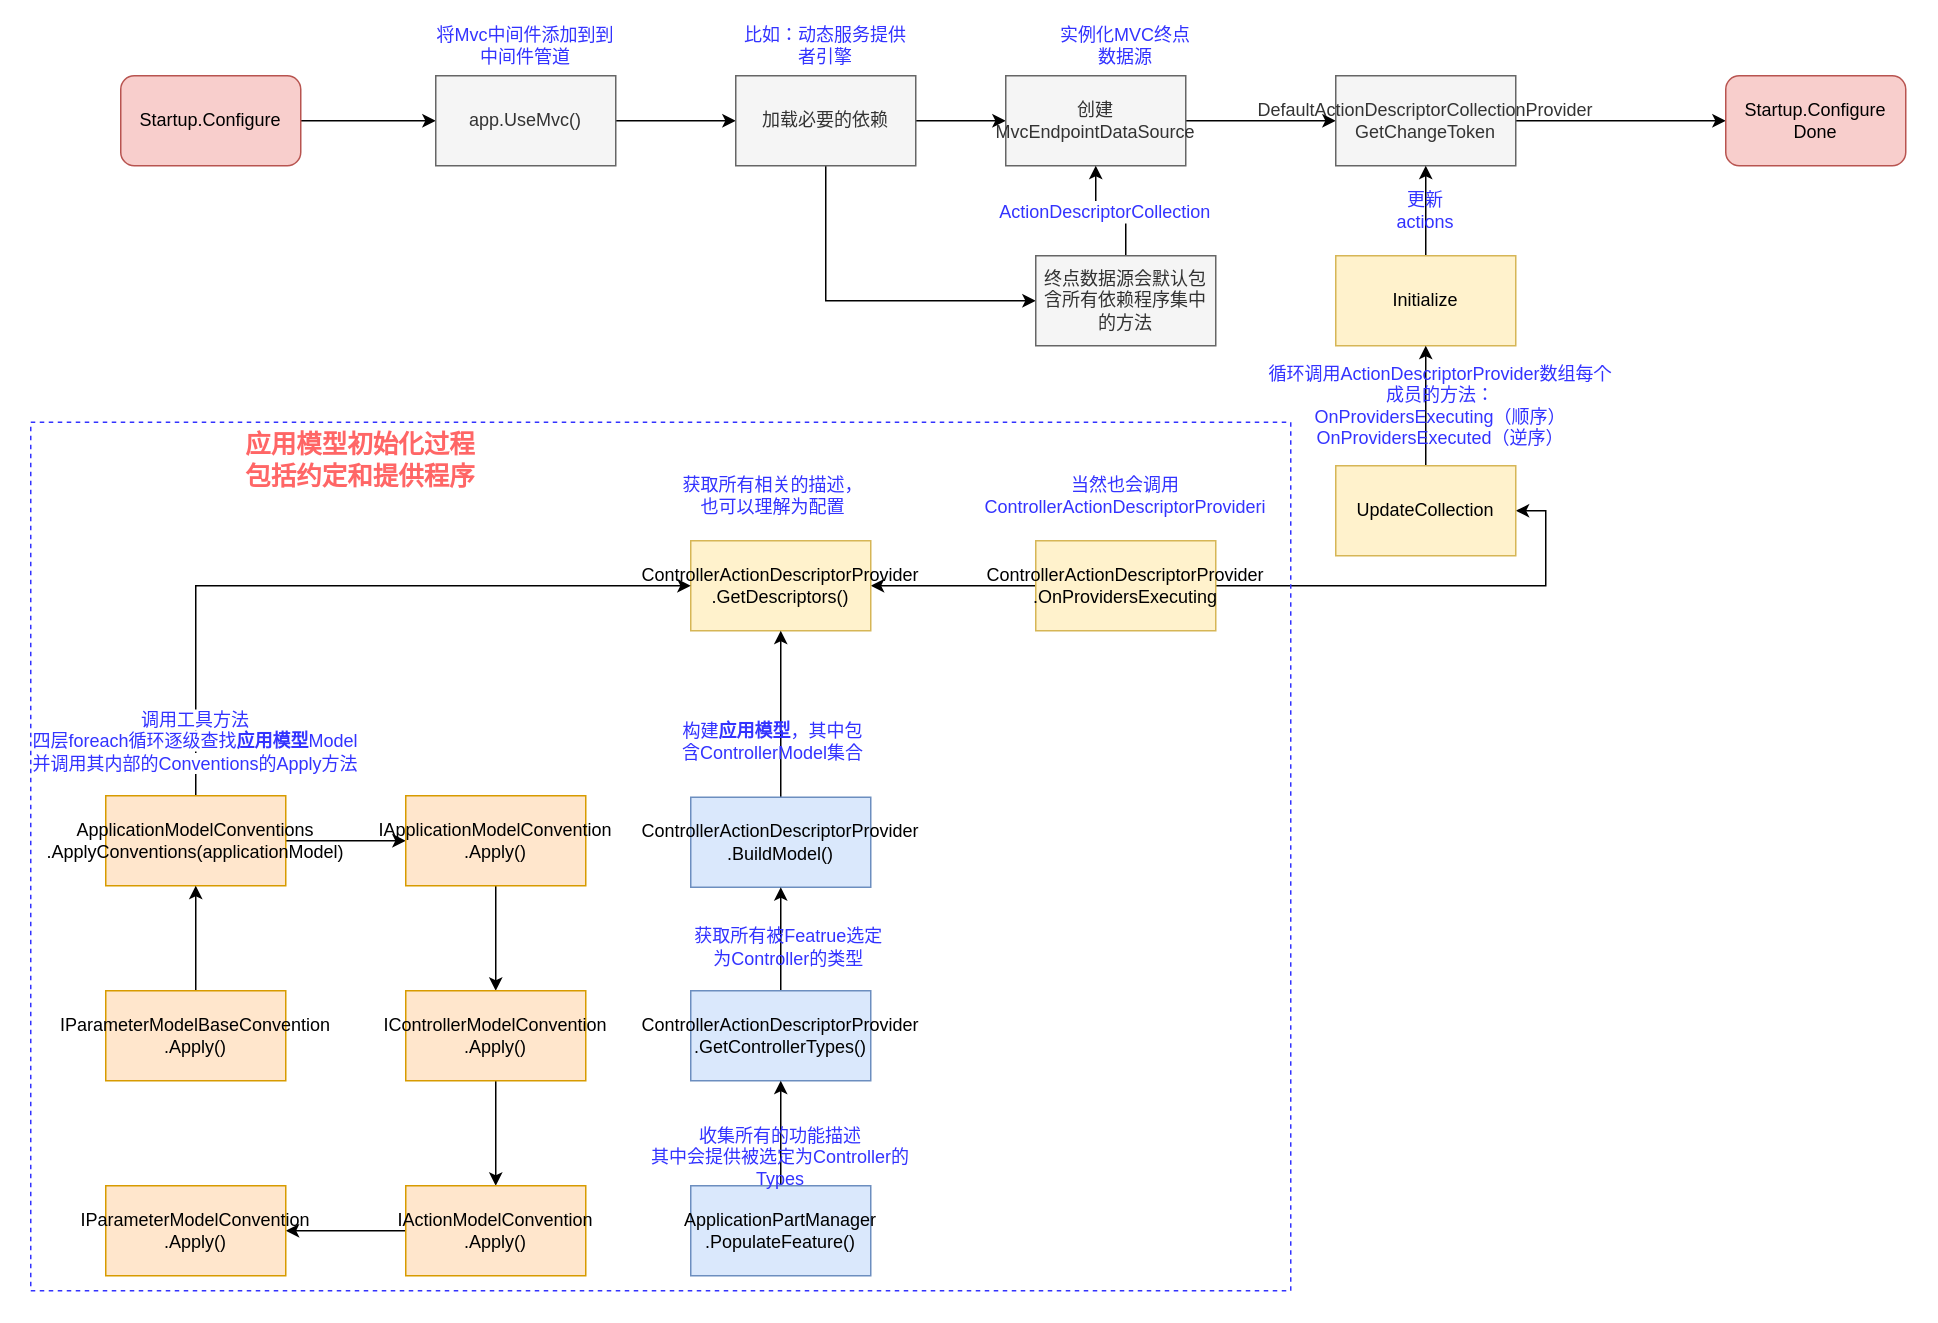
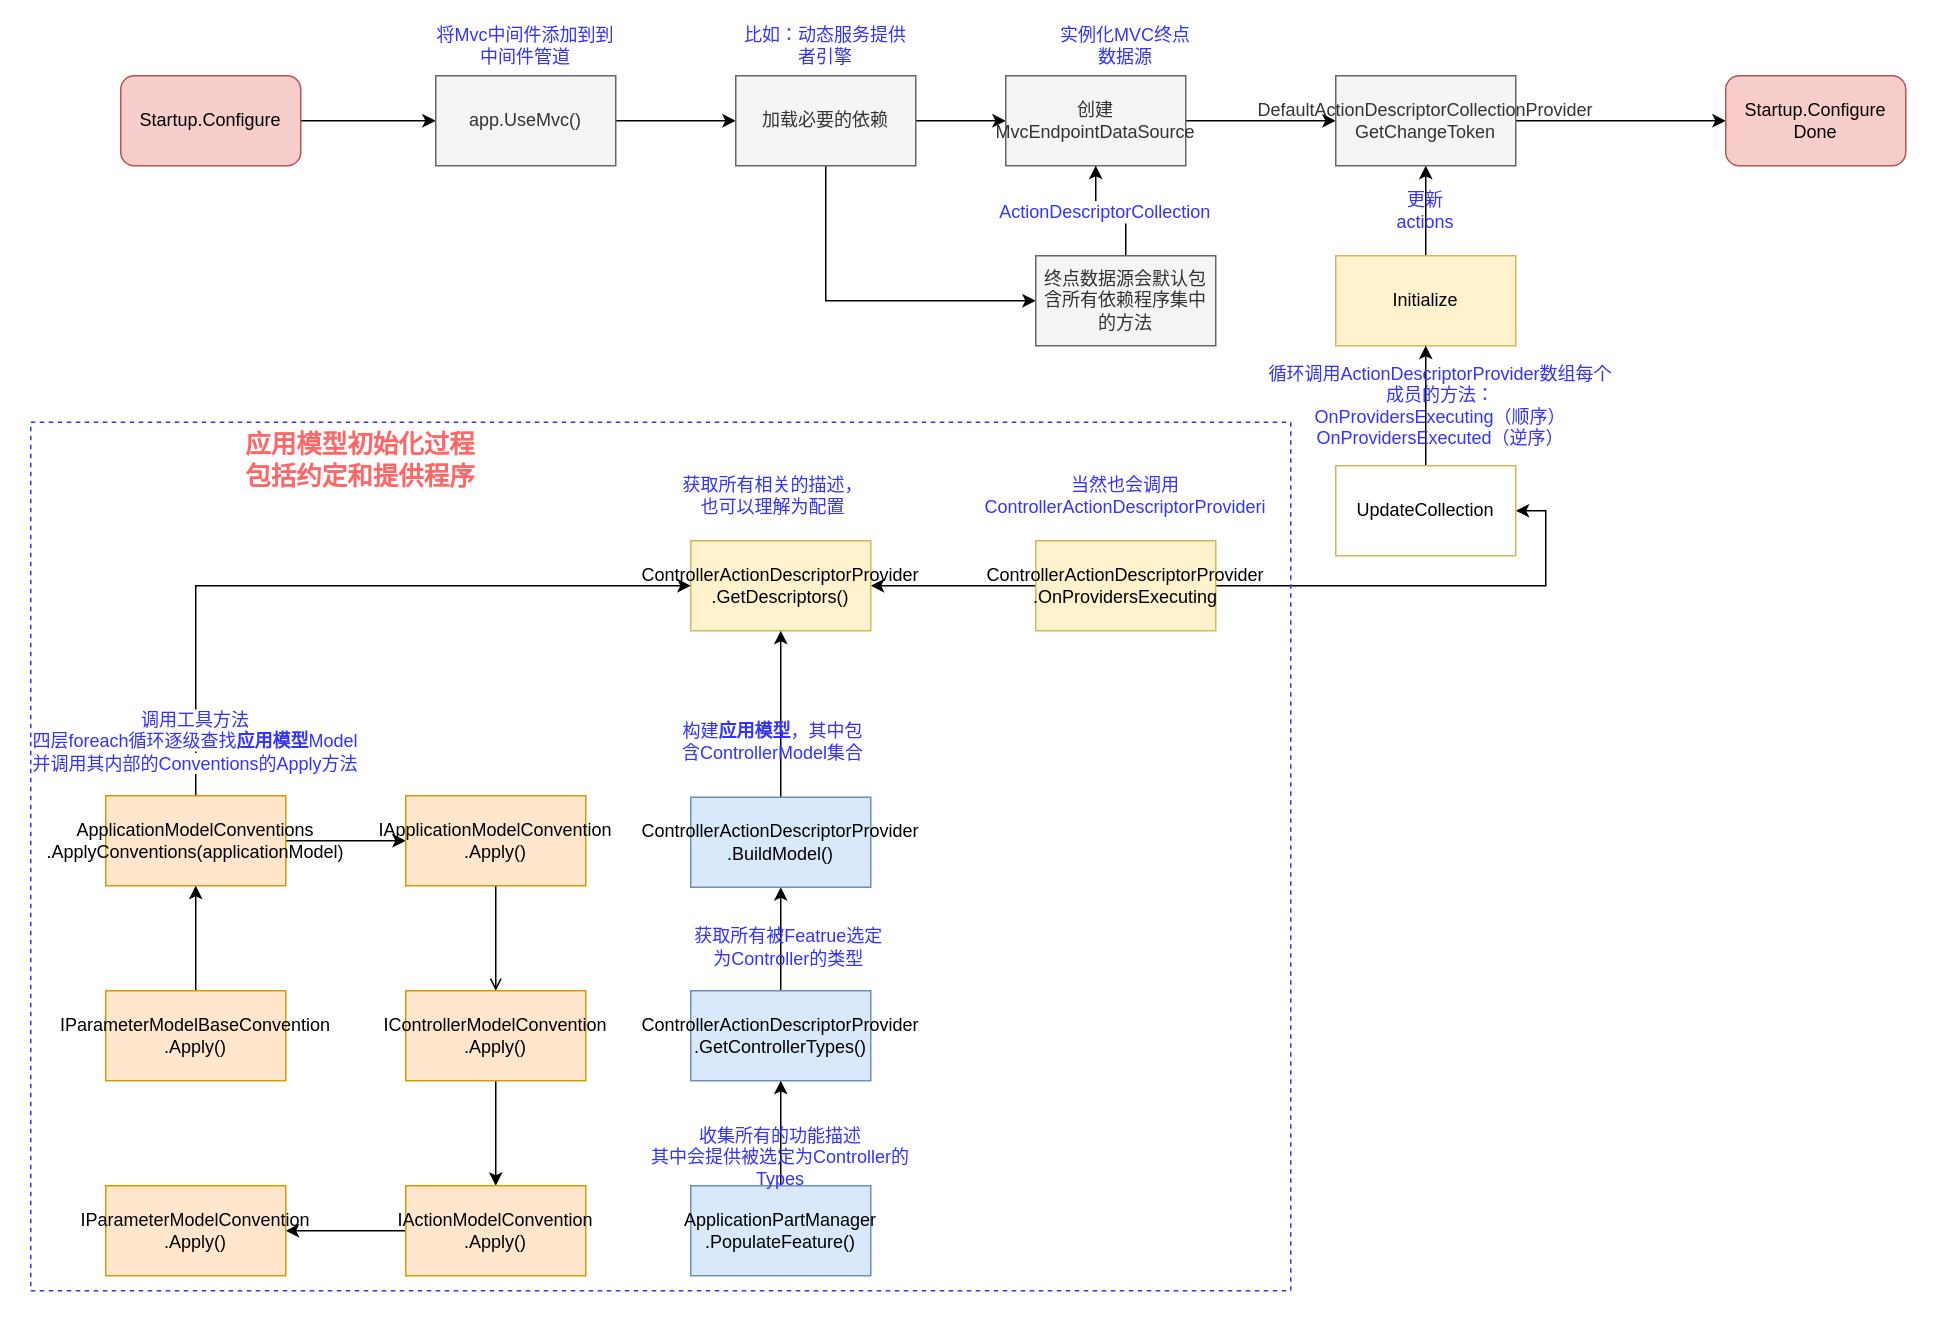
node "UpdateCollection": fillcolor #fff2cc -> #ffffff
edge "IApplicationModelConvention .Apply()" -> "IControllerModelConvention .Apply()": arrowhead classic -> open
